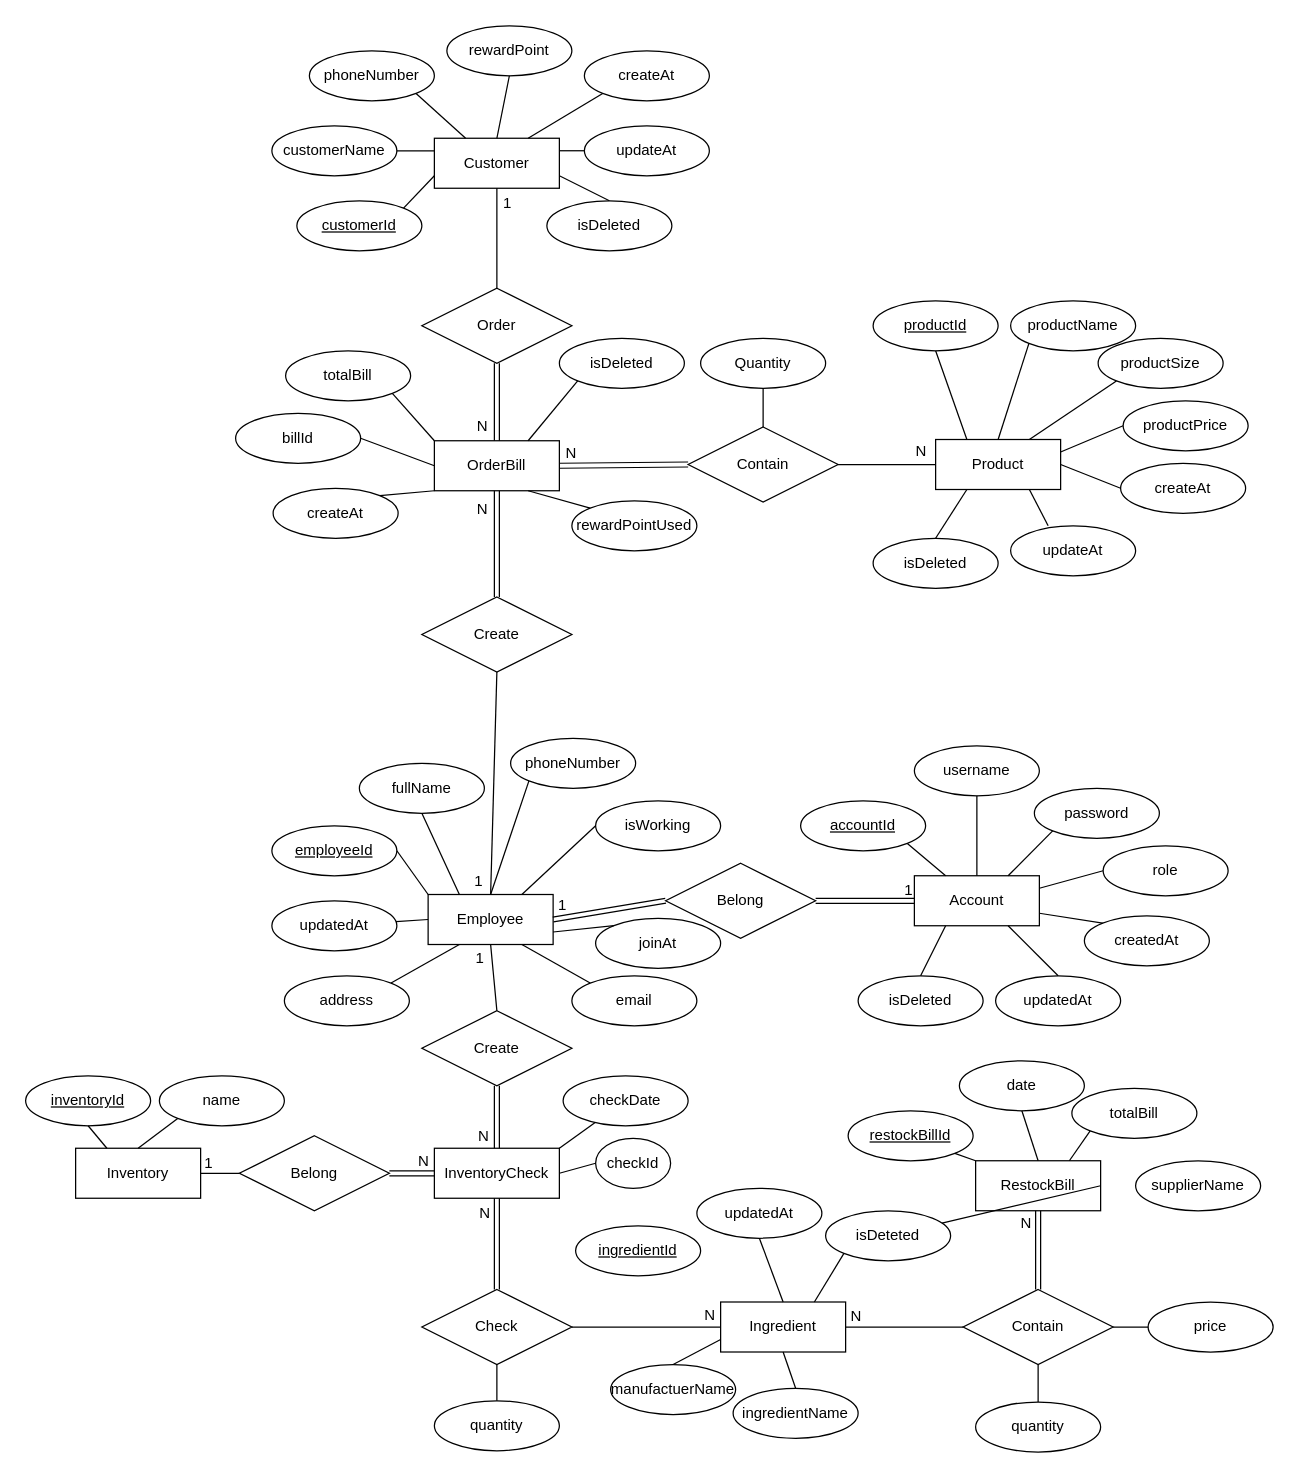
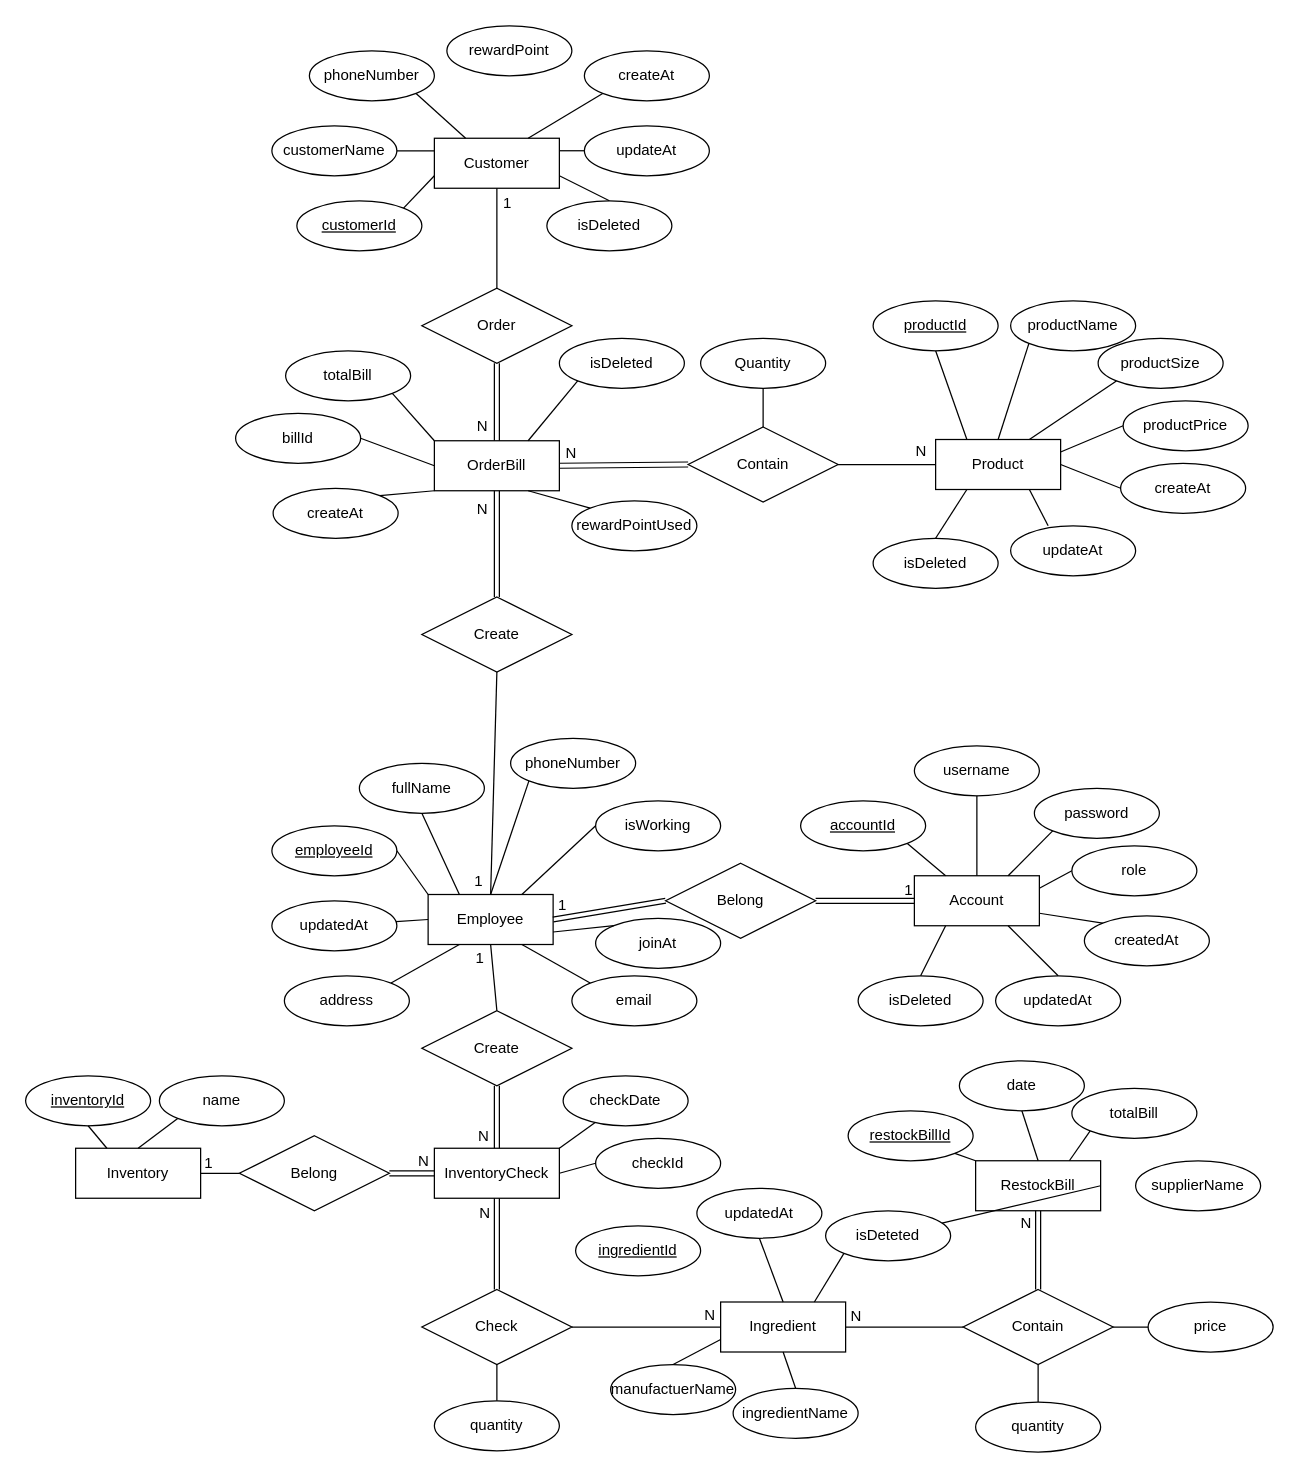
edge "rewardPoint" -- "Customer": removed
node "role": moved (1166, 871) -> (1134, 871)
node "checkId": size 75x50 -> 125x50
